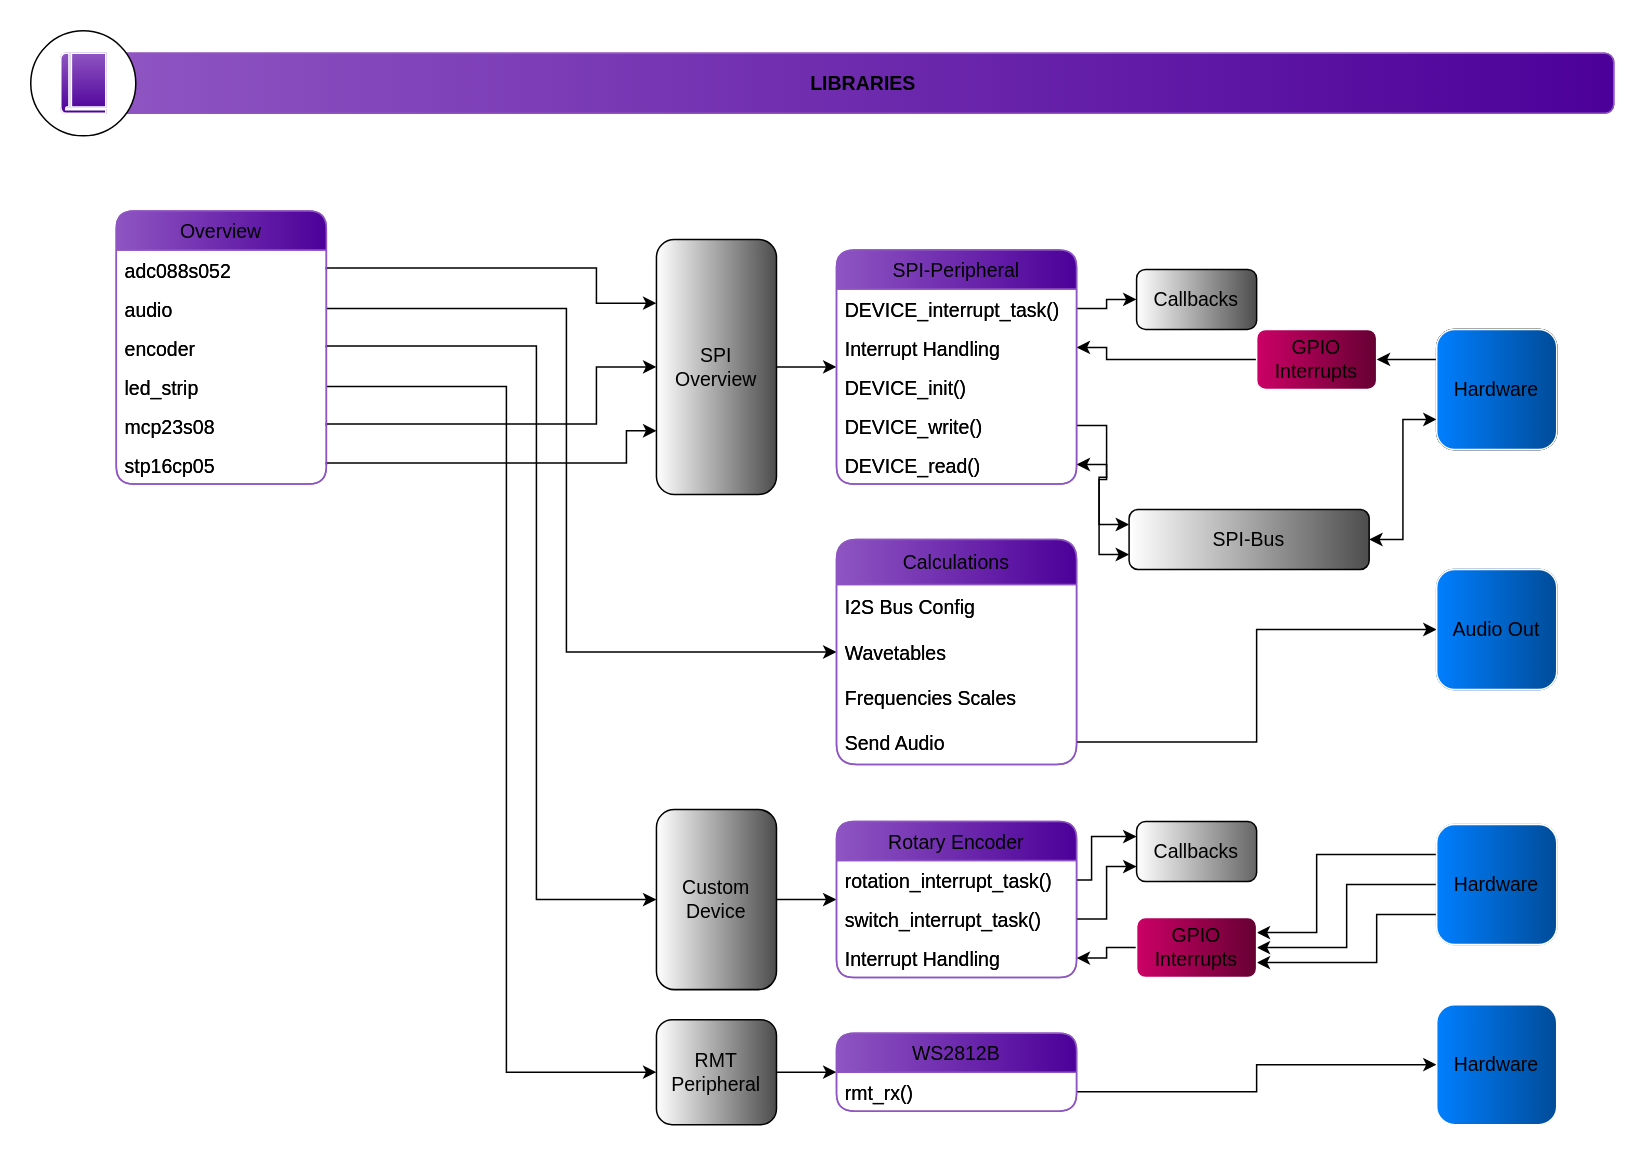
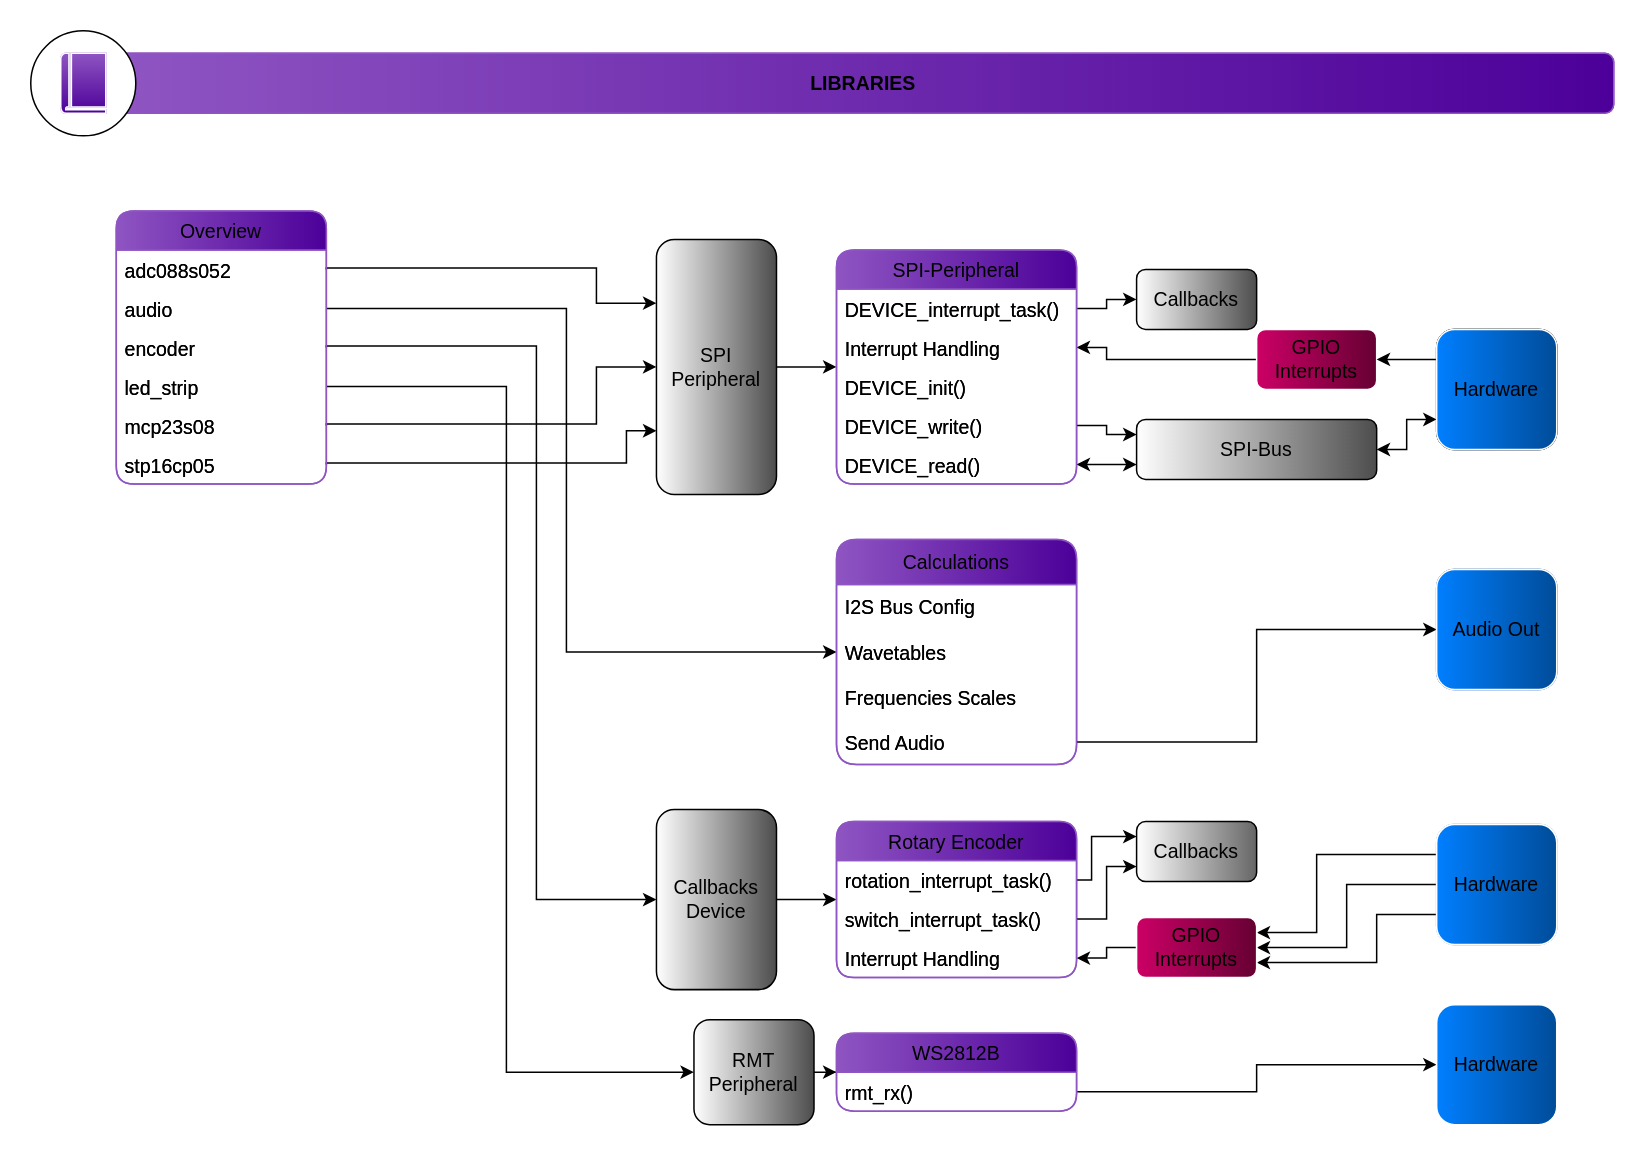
node "SPIOverview": label "SPIOverview" -> "SPIPeripheral"
node "SPI-Bus": moved (1249, 539) -> (1256, 449)
node "Custom Device": label "Custom Device" -> "Callbacks Device"
node "RMTPeripheral": moved (716, 1072) -> (754, 1072)
